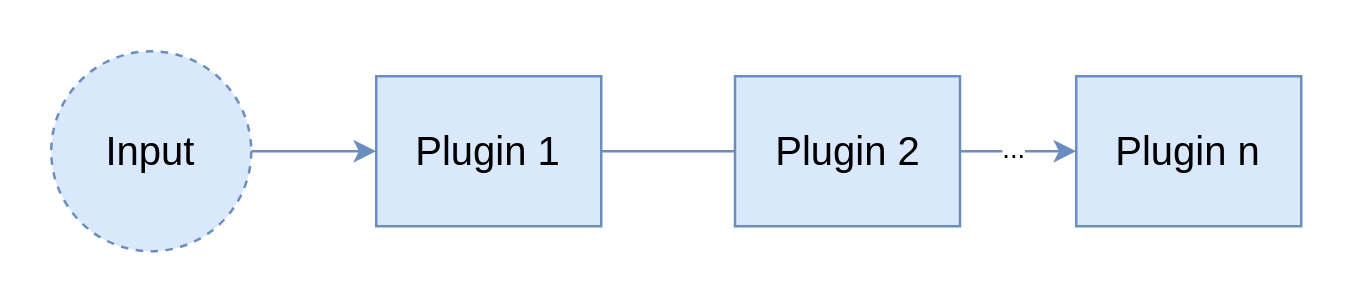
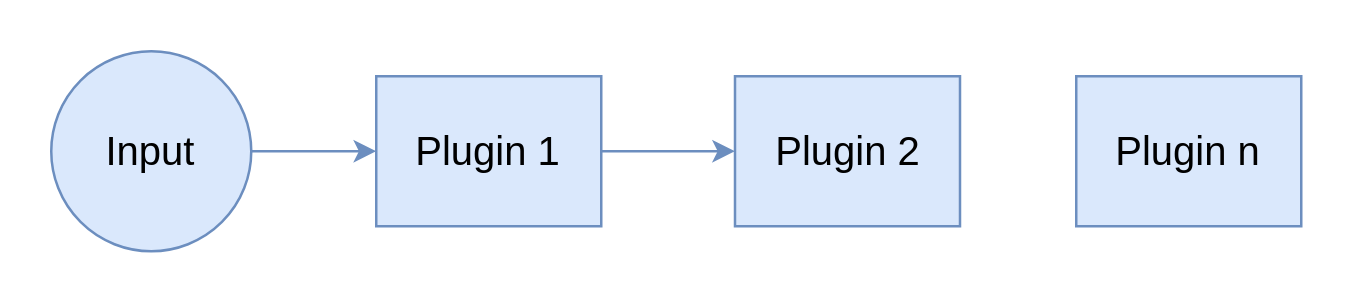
node "Input": style dashed -> solid
edge "Plugin 1" -- "Plugin 2": arrowhead none -> classic
edge "Plugin 2" -> "Plugin n": removed, label "..."
